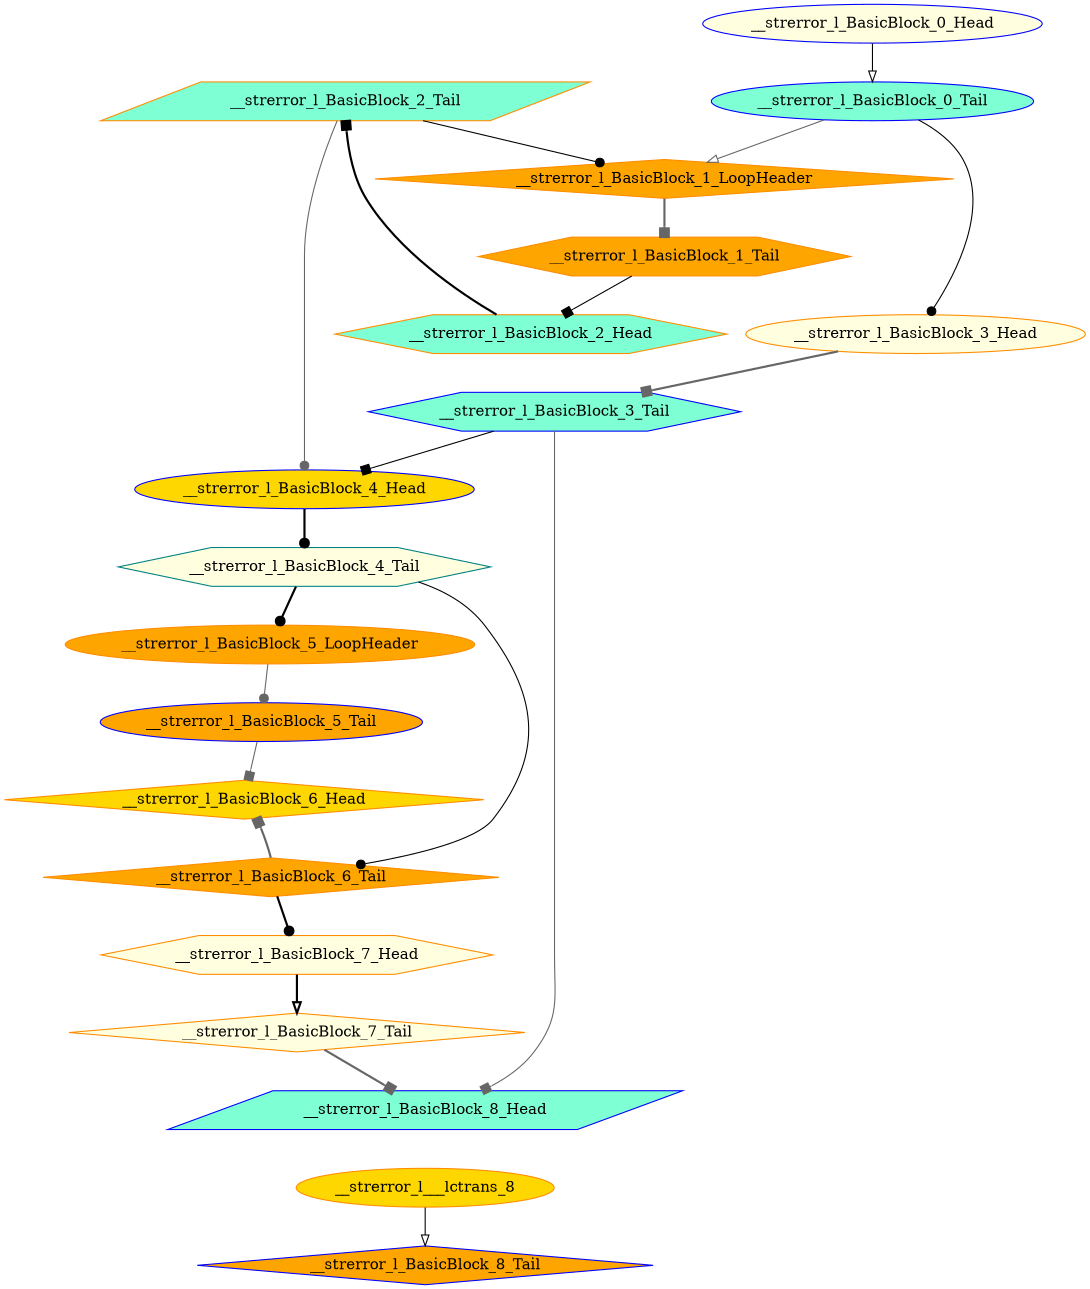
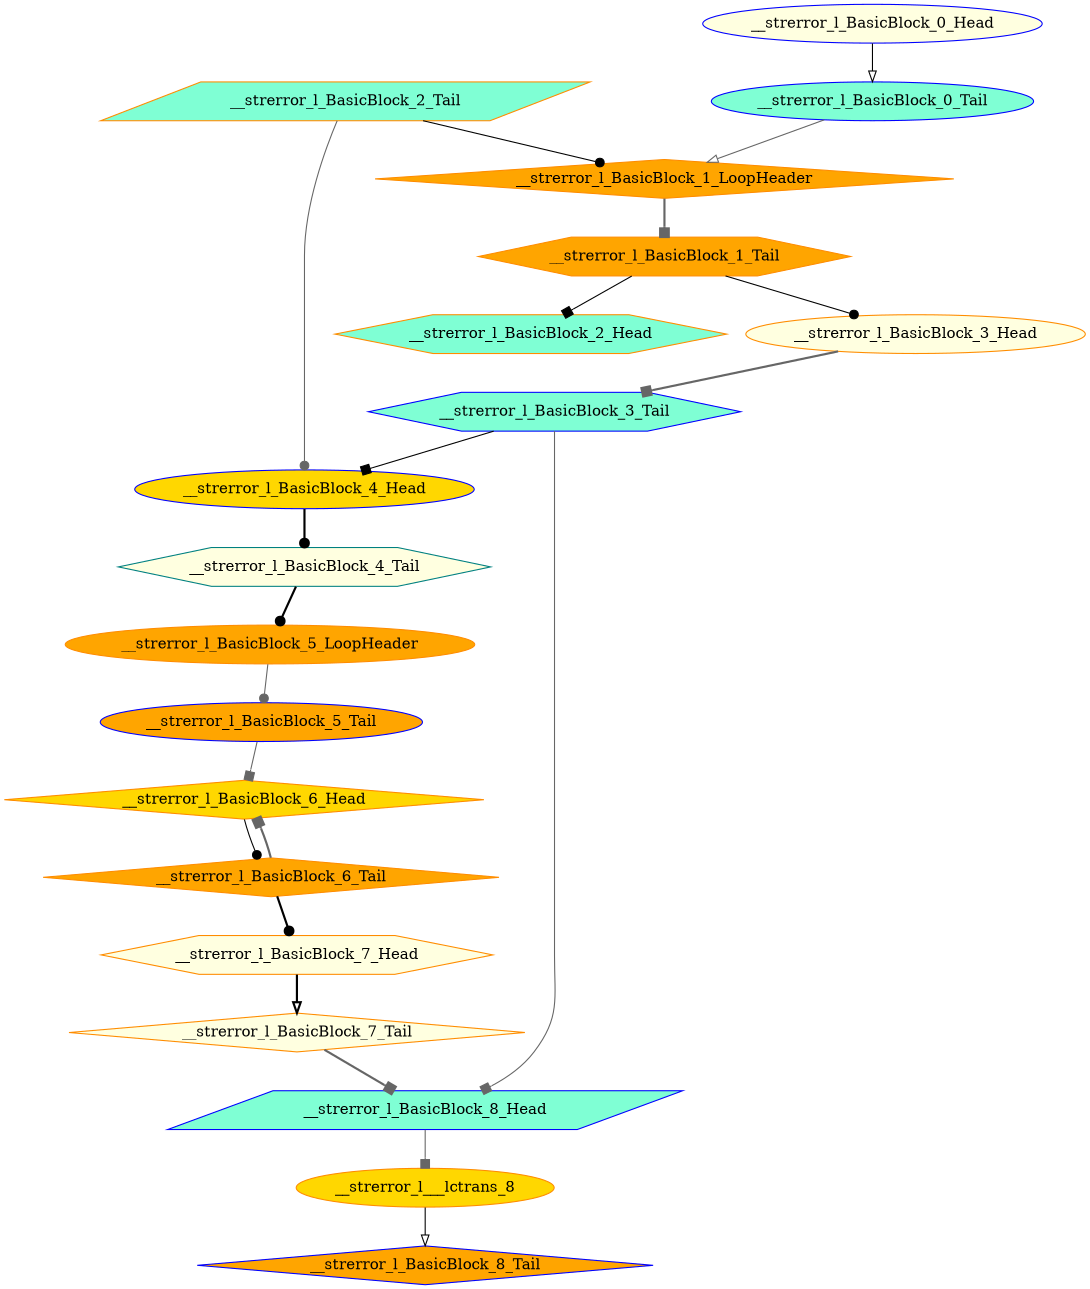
edge "__strerror_l_BasicBlock_0_Tail" -> "__strerror_l_BasicBlock_3_Head": now "__strerror_l_BasicBlock_1_Tail" -> "__strerror_l_BasicBlock_3_Head"
edge "__strerror_l_BasicBlock_2_Head" -> "__strerror_l_BasicBlock_2_Tail": removed
edge "__strerror_l_BasicBlock_4_Tail" -> "__strerror_l_BasicBlock_6_Tail": now "__strerror_l_BasicBlock_6_Head" -> "__strerror_l_BasicBlock_6_Tail"
edge "__strerror_l_BasicBlock_8_Head" -> "__strerror_l___lctrans_8": added
